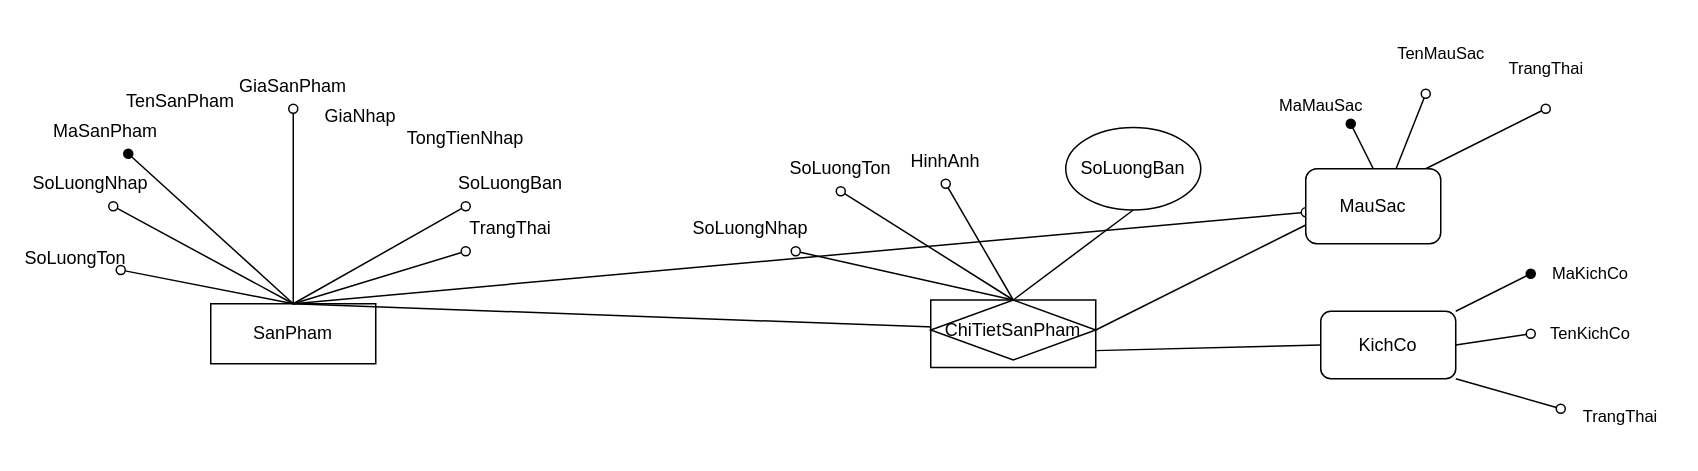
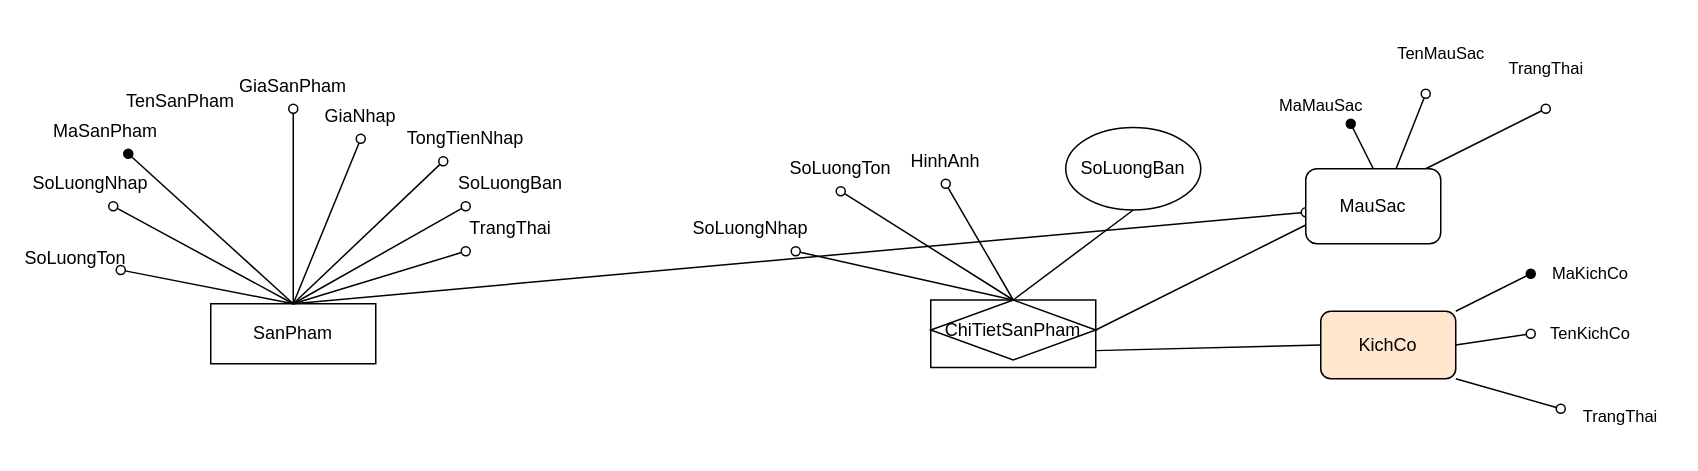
edge "SanPham" -> "TongTienNhap": added
edge "SanPham" -> "ChiTietSanPham": now "SanPham" -> "GiaNhap"
node "KichCo": fillcolor #ffffff -> #ffe6cc
